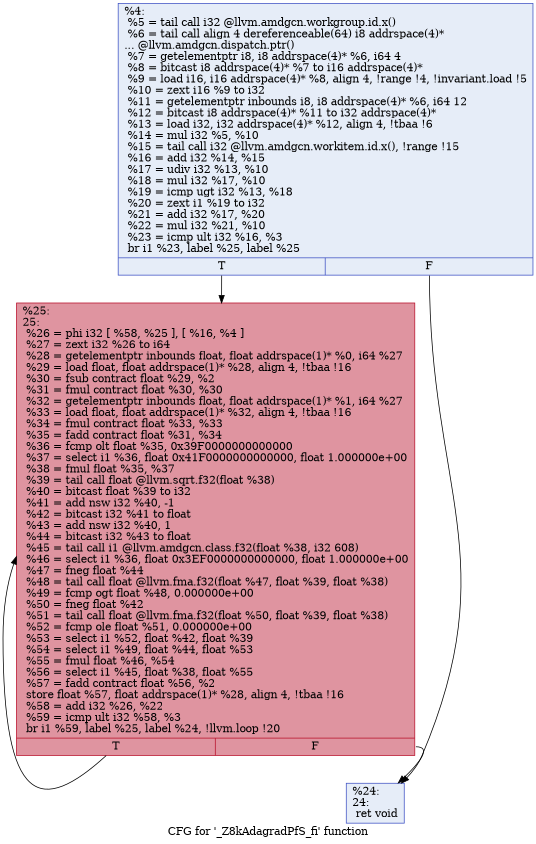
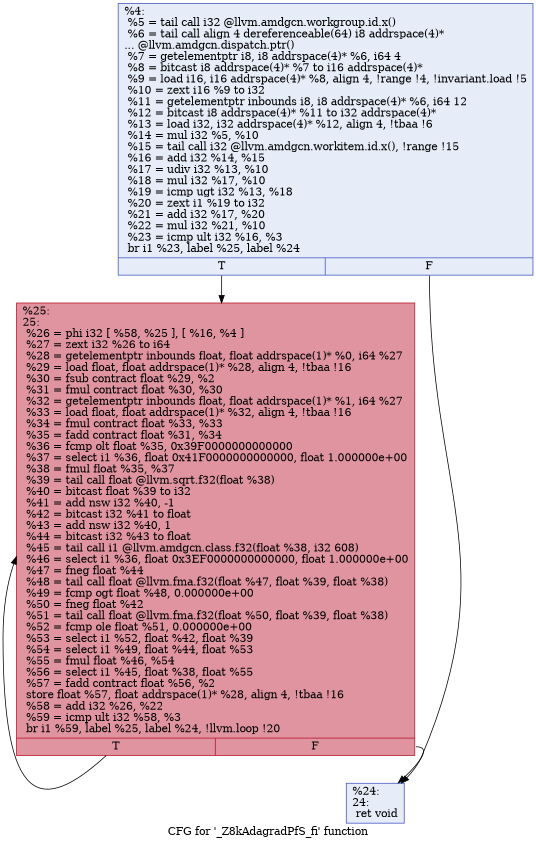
node "%4:": text "br i1 %23, label %25, label %25" -> "br i1 %23, label %25, label %24"
